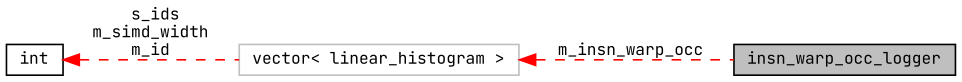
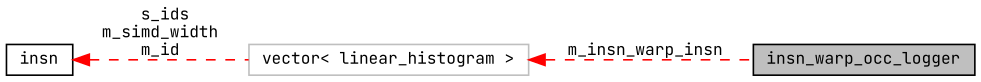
edge "insn_warp_occ_logger" -> "vector< linear_histogram >": label " m_insn_warp_occ" -> " m_insn_warp_insn"
node "int": label "int" -> "insn"
